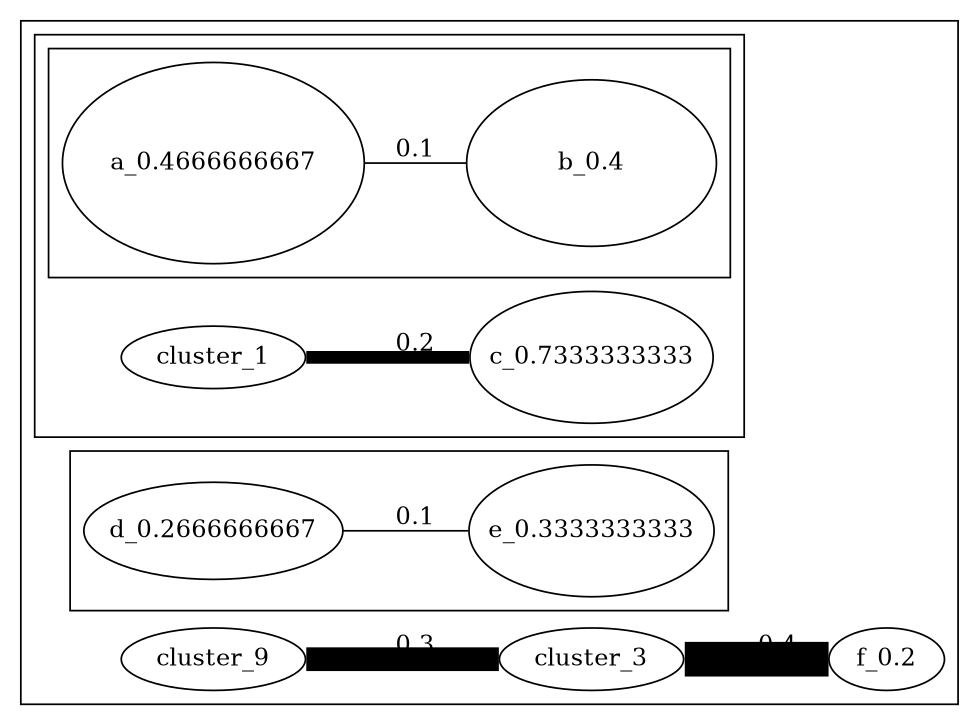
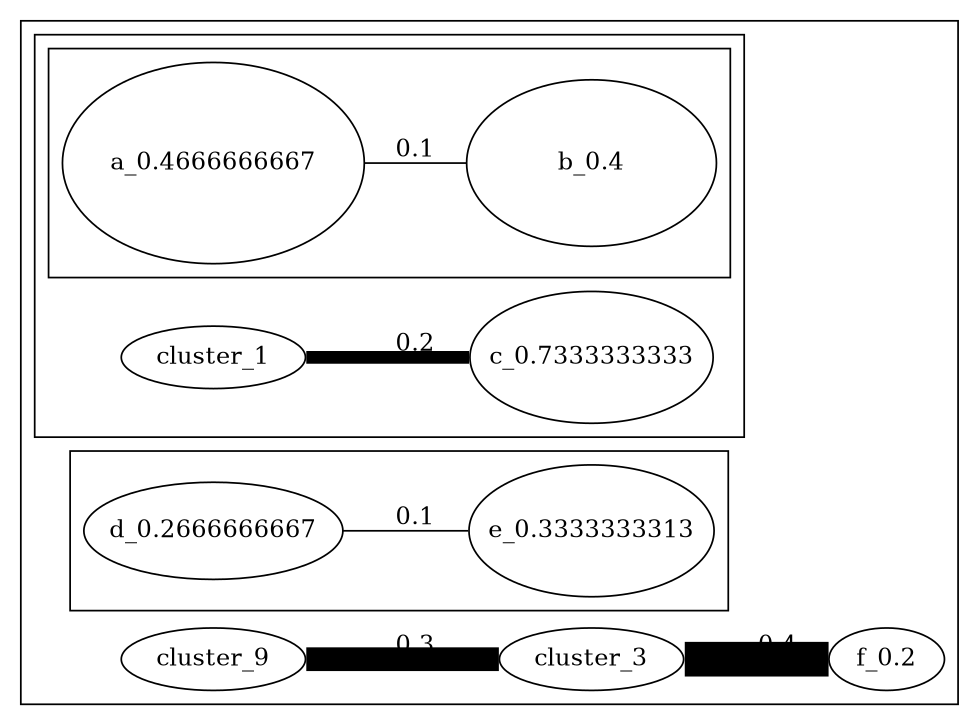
node "e_0.3333333333": label "e_0.3333333333" -> "e_0.3333333313"
